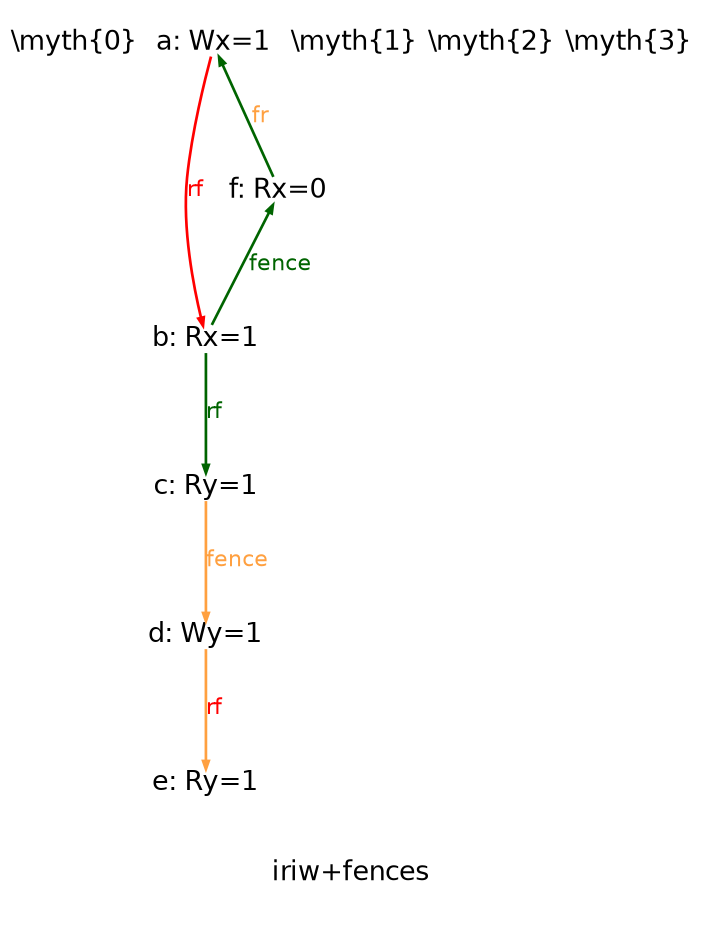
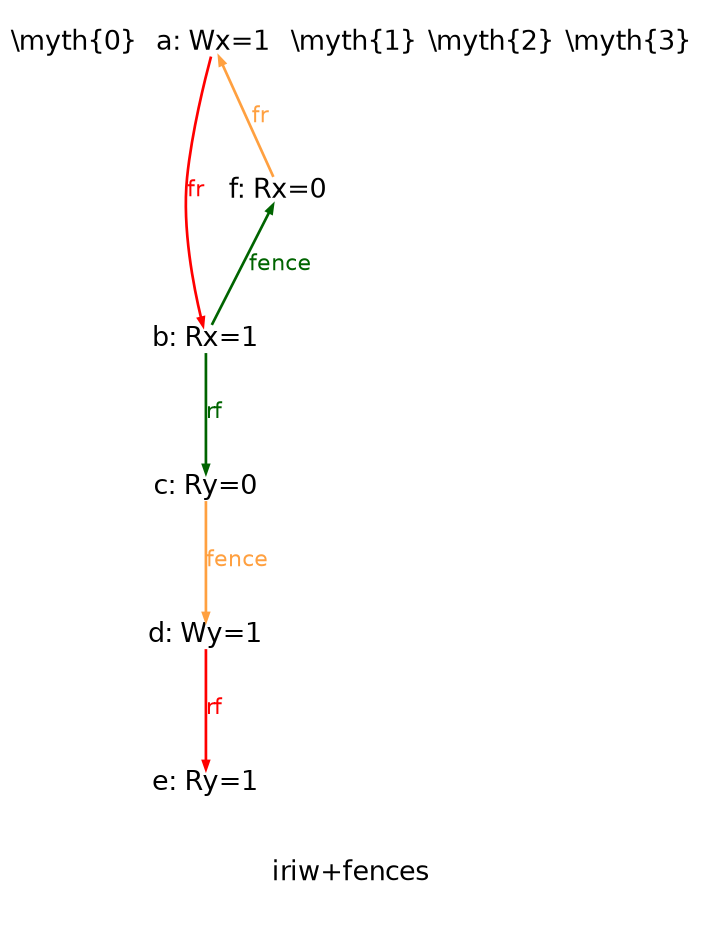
edge "f: Rx=0" -> "a: Wx=1": color darkgreen -> #ffa040
edge "a: Wx=1" -> "b: Rx=1": label "rf" -> "fr"
node "c: Ry=1": label "c: Ry=1" -> "c: Ry=0"
edge "d: Wy=1" -> "e: Ry=1": color #ffa040 -> red
